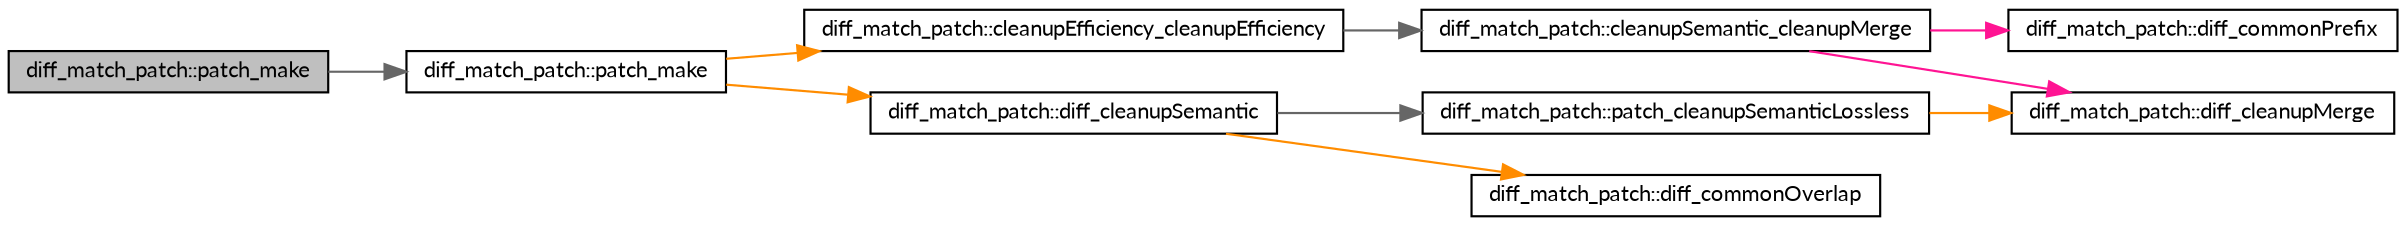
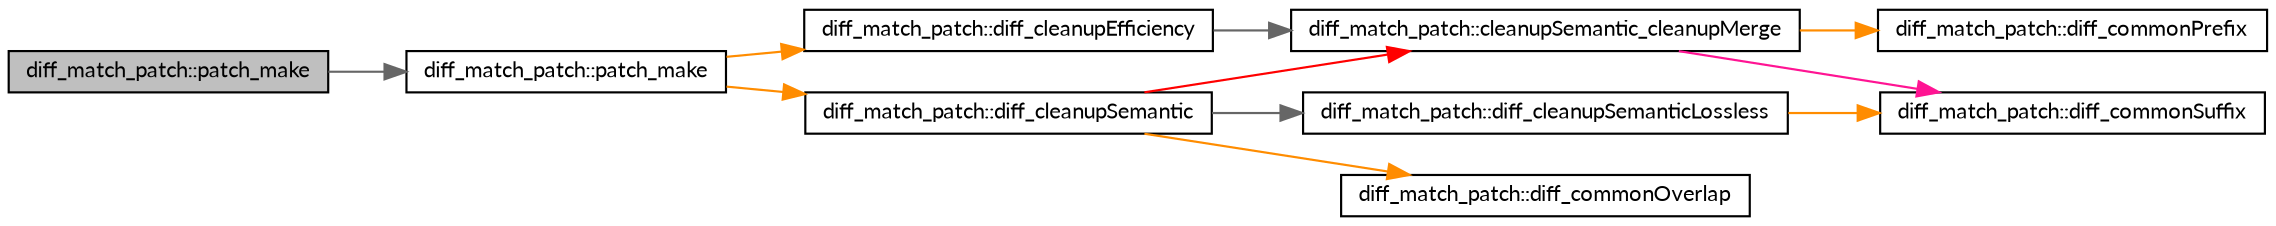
node "diff_match_patch::cleanupEfficiency_cleanupEfficiency": label "diff_match_patch::cleanupEfficiency_cleanupEfficiency" -> "diff_match_patch::diff_cleanupEfficiency"
edge "diff_match_patch::cleanupSemantic_cleanupMerge" -> "diff_match_patch::diff_commonPrefix": color deeppink -> darkorange
edge "diff_match_patch::diff_cleanupSemantic" -> "diff_match_patch::cleanupSemantic_cleanupMerge": added
node "diff_match_patch::patch_cleanupSemanticLossless": label "diff_match_patch::patch_cleanupSemanticLossless" -> "diff_match_patch::diff_cleanupSemanticLossless"
node "diff_match_patch::diff_cleanupMerge": label "diff_match_patch::diff_cleanupMerge" -> "diff_match_patch::diff_commonSuffix"
